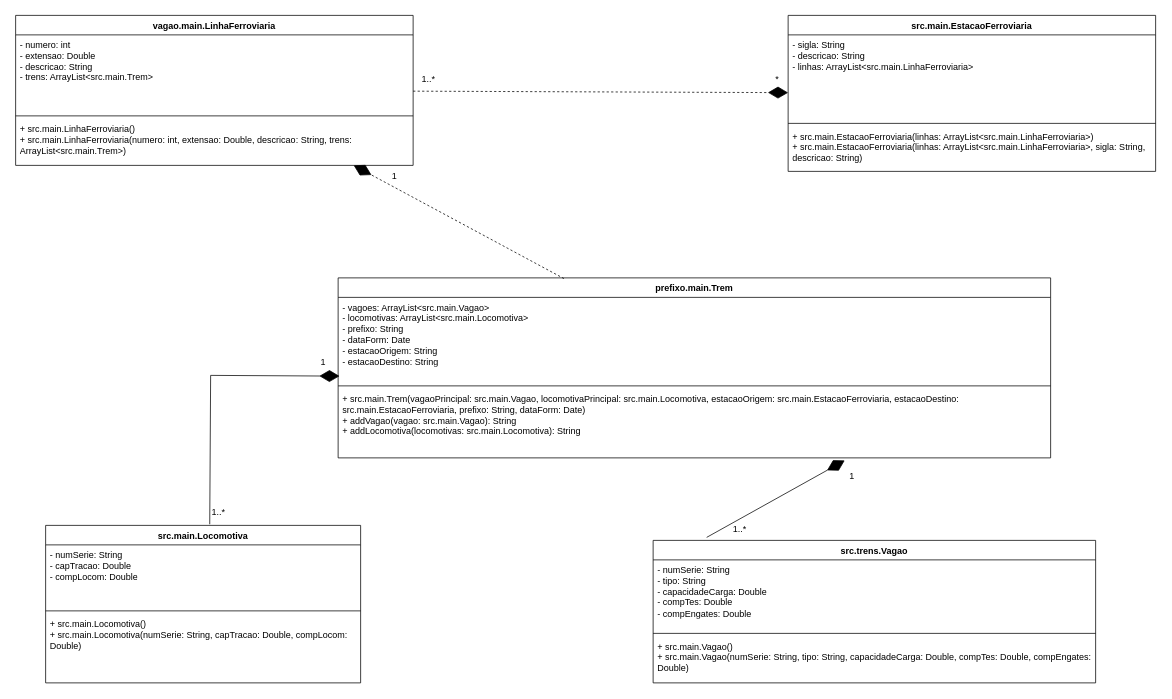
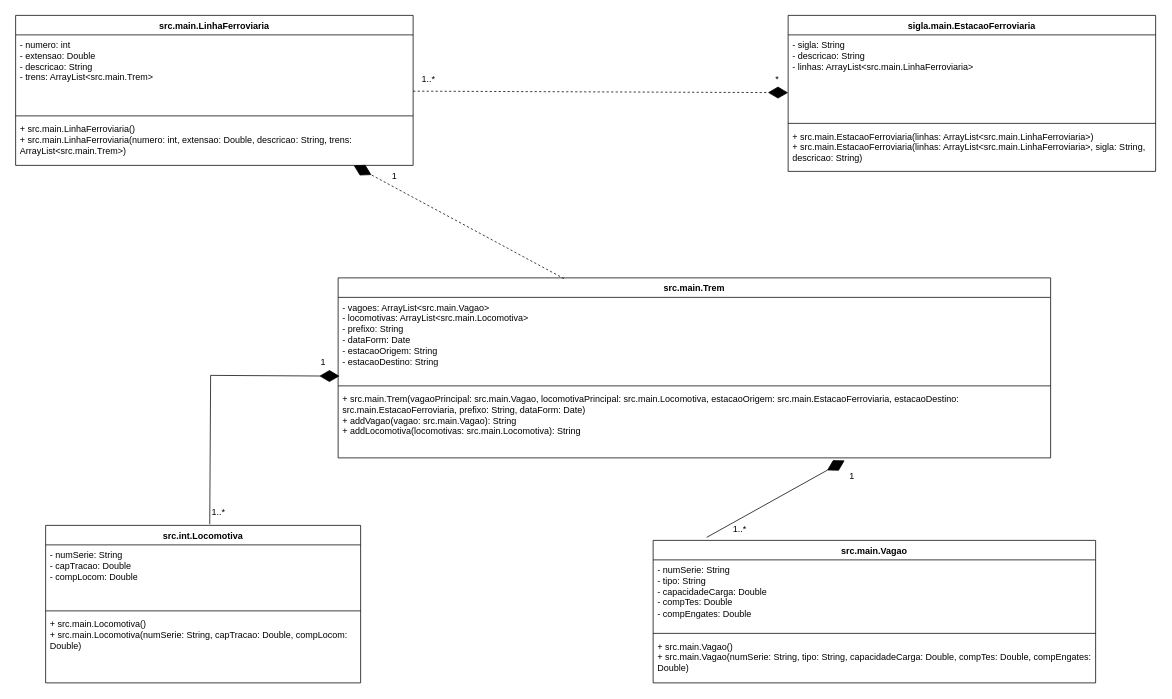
node "vagao.main.LinhaFerroviaria": label "vagao.main.LinhaFerroviaria" -> "src.main.LinhaFerroviaria"
node "src.main.EstacaoFerroviaria": label "src.main.EstacaoFerroviaria" -> "sigla.main.EstacaoFerroviaria"
node "prefixo.main.Trem": label "prefixo.main.Trem" -> "src.main.Trem"
node "src.main.Locomotiva": label "src.main.Locomotiva" -> "src.int.Locomotiva"
node "src.trens.Vagao": label "src.trens.Vagao" -> "src.main.Vagao"
